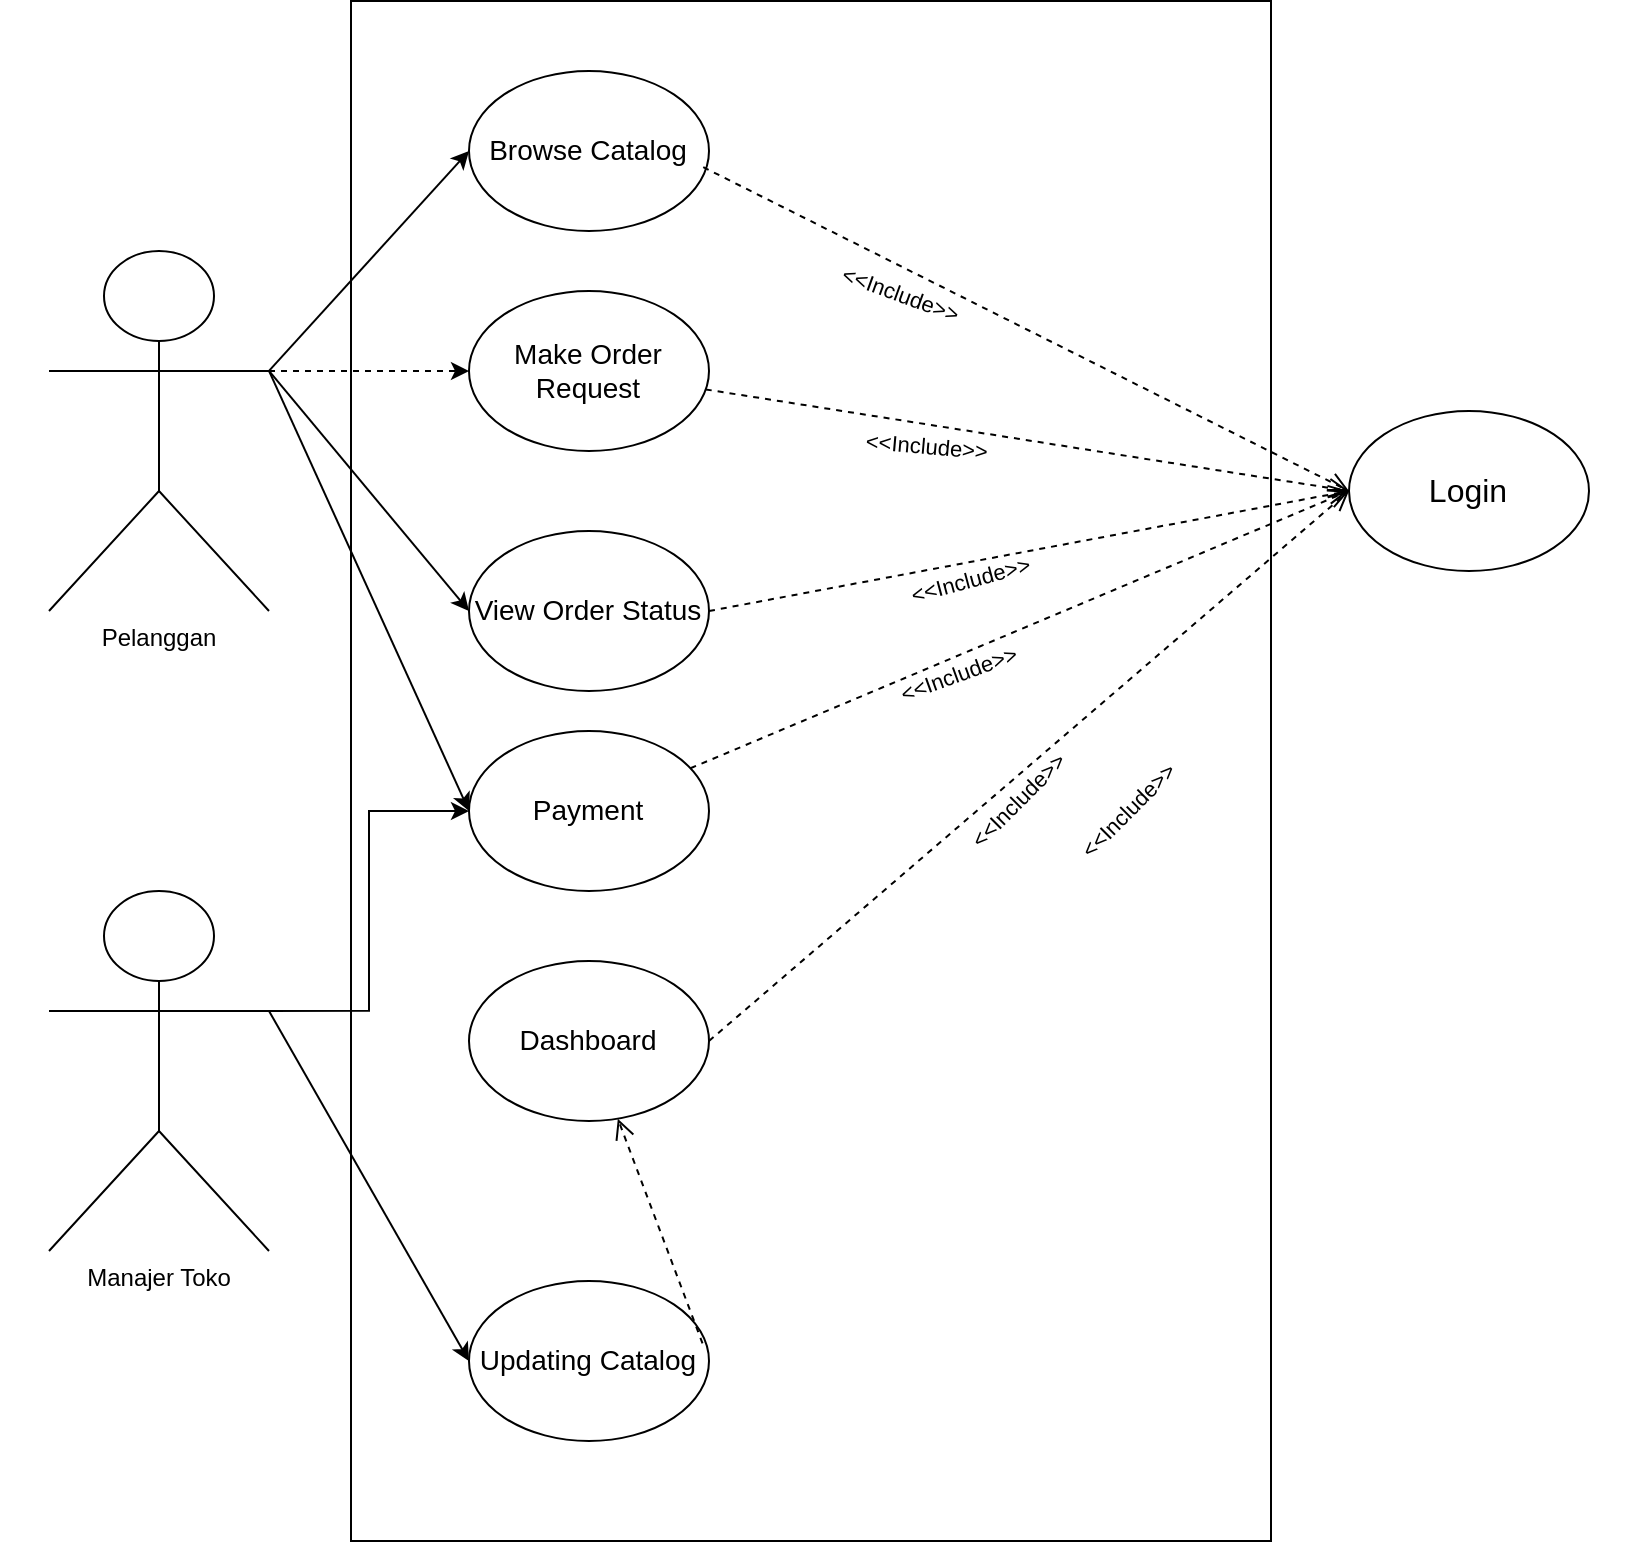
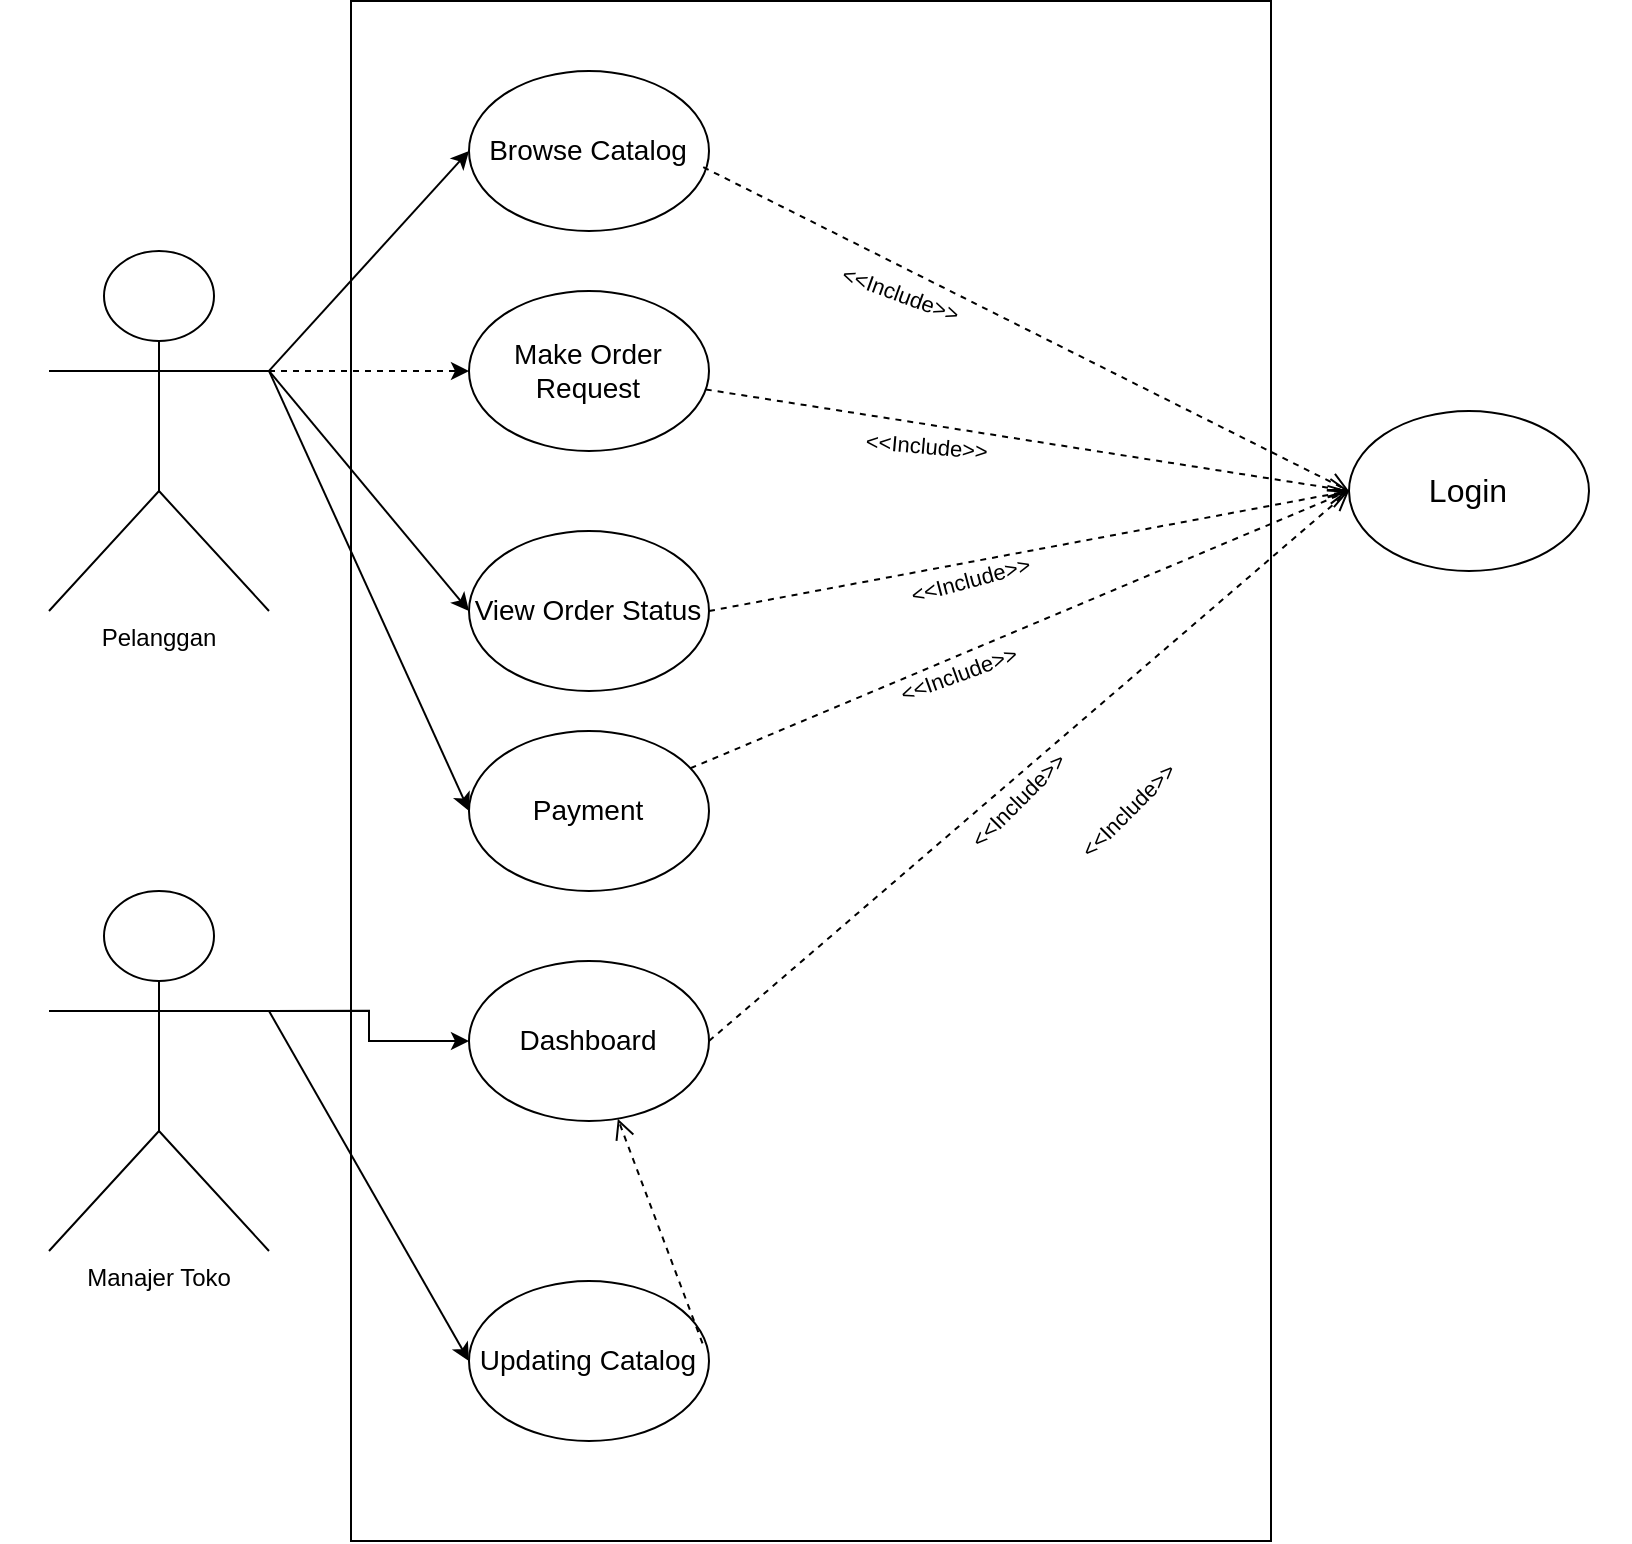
edge "Manajer Toko" -> "Payment": now "Manajer Toko" -> "Dashboard"
